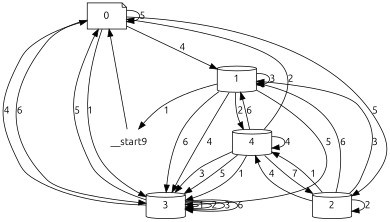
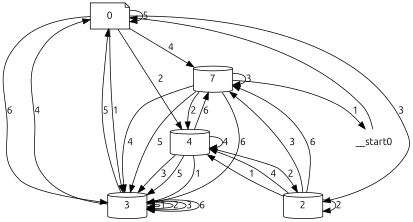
edge "4" -> "0": reversed
node "1": label "1" -> "7"
edge "0" -> "2": label "5" -> "3"
node "__start9": label "__start9" -> "__start0"
edge "4" -> "2": label "7" -> "2"
